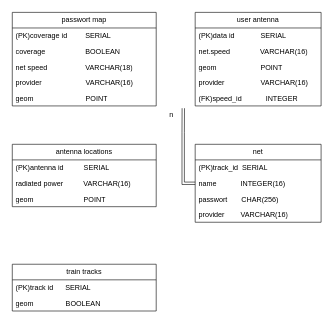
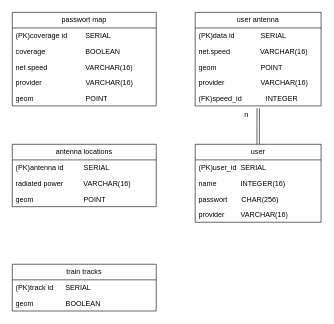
node "net speed VARCHAR(18)": label "net speed VARCHAR(18)" -> "net speed VARCHAR(16)"
node "n": moved (171, 115) -> (246, 115)
node "net": label "net" -> "user"
node "(PK)track_id SERIAL": label "(PK)track_id SERIAL" -> "(PK)user_id SERIAL"
